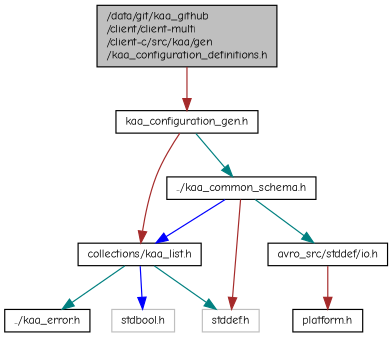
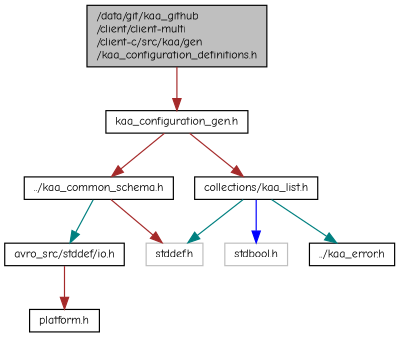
edge "kaa_configuration_gen.h" -> "../kaa_common_schema.h": color teal -> brown
edge "../kaa_common_schema.h" -> "collections/kaa_list.h": removed
